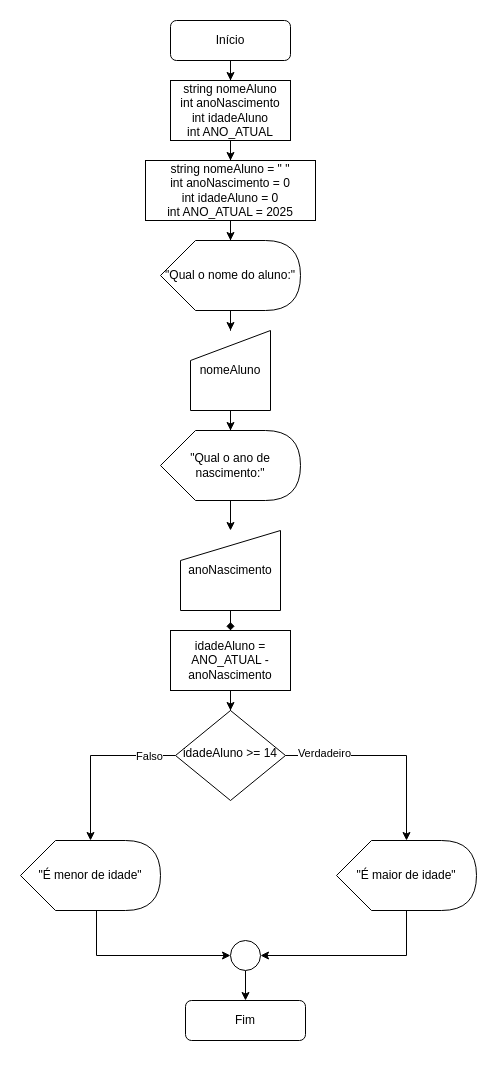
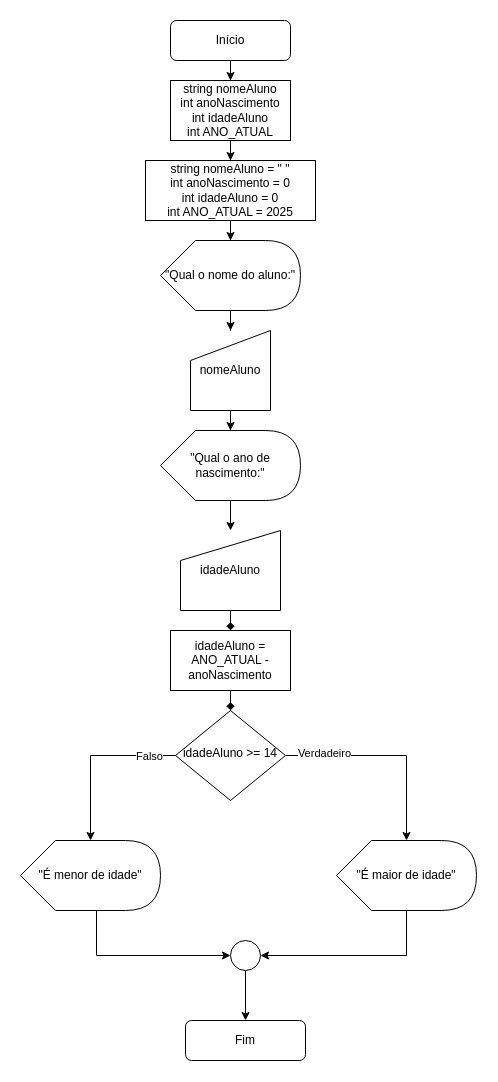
node "anoNascimento": label "anoNascimento" -> "idadeAluno"
edge "idadeAluno = ANO_ATUAL - anoNascimento" -> "idadeAluno >= 14": arrowhead classic -> diamond
node "Fim": moved (246, 1021) -> (246, 1041)
